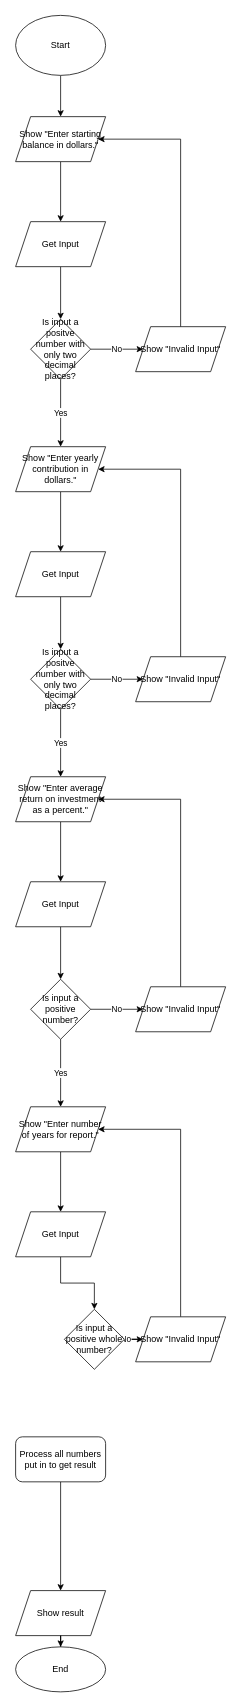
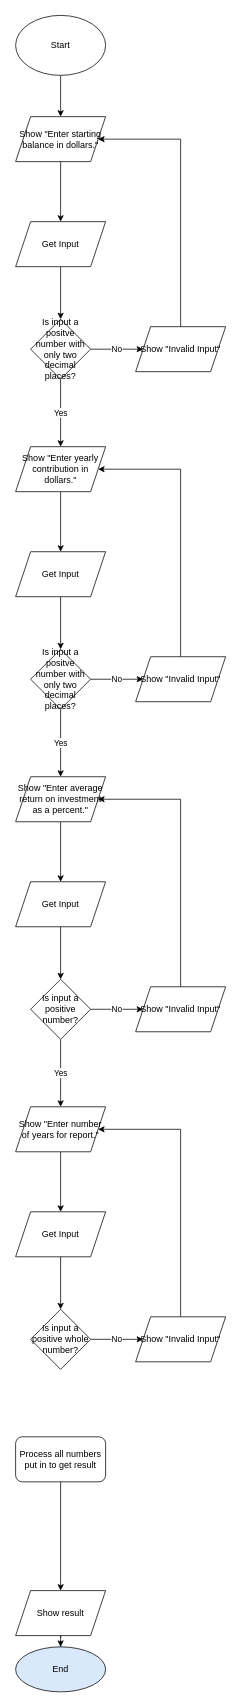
node "Is input a positive whole number?": moved (94, 1339) -> (60, 1339)
edge "Show result" -> "End": style solid -> dashed
node "End": fillcolor #ffffff -> #dae8fc
